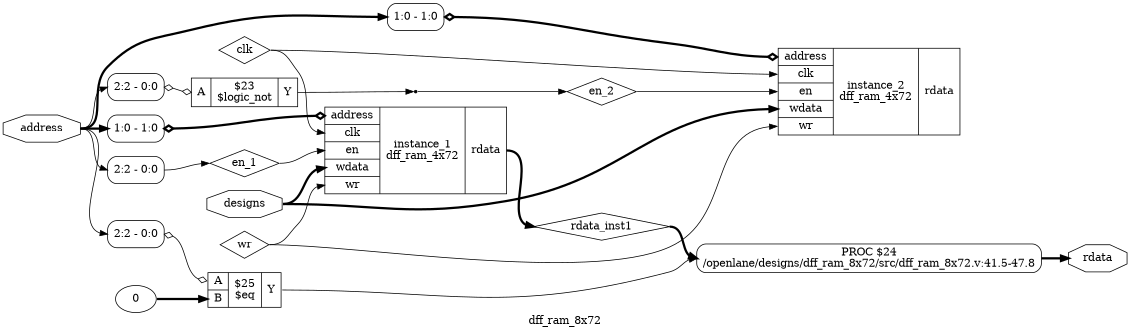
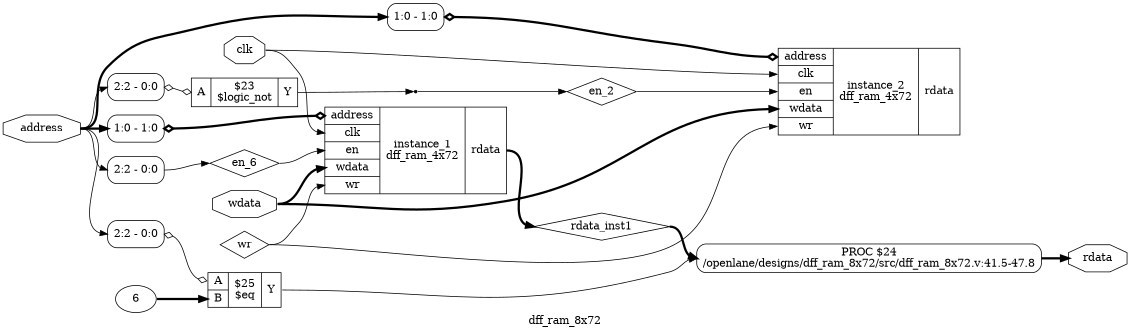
node "clk": shape diamond -> octagon
node "en_1": label "en_1" -> "en_6"
node "designs": label "designs" -> "wdata"
node "0": label "0" -> "6"
